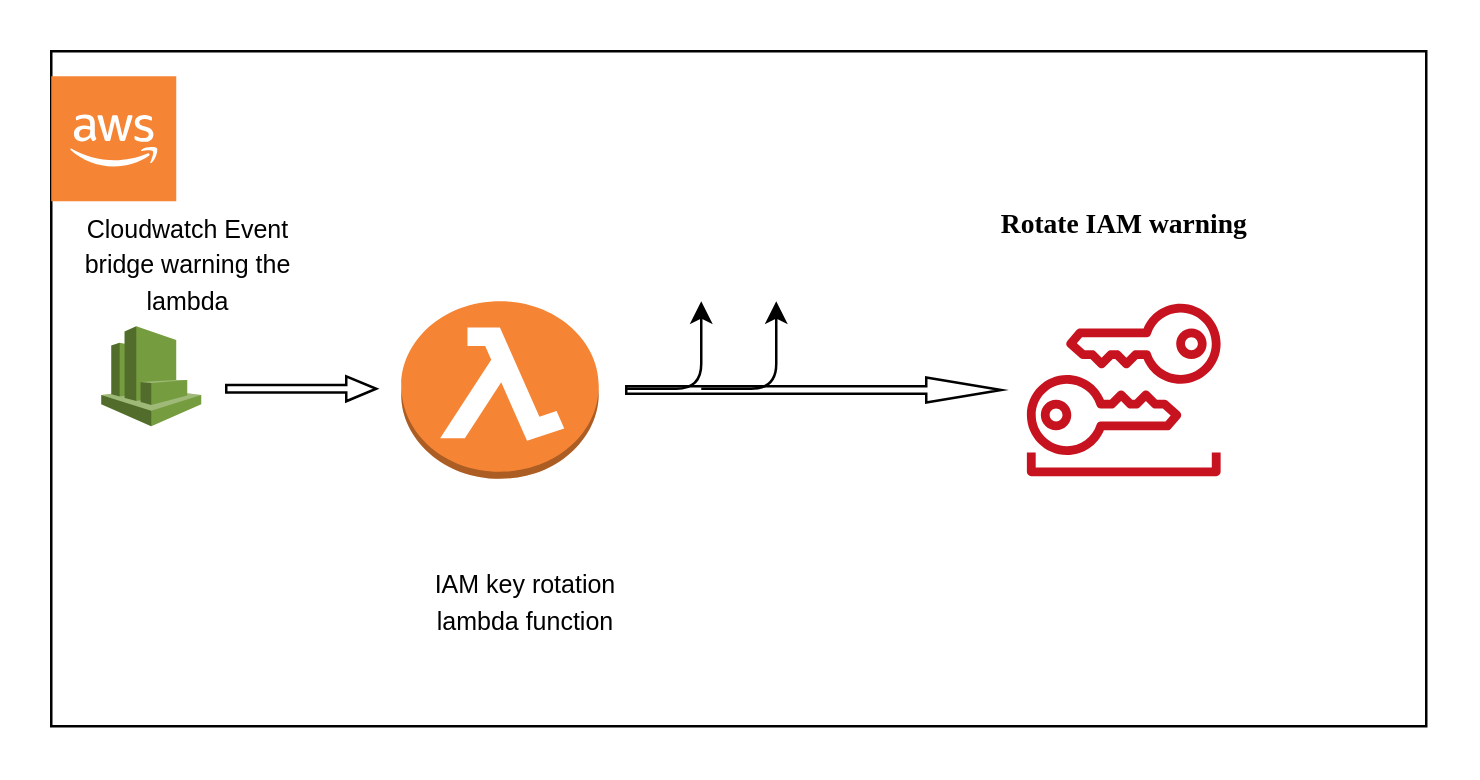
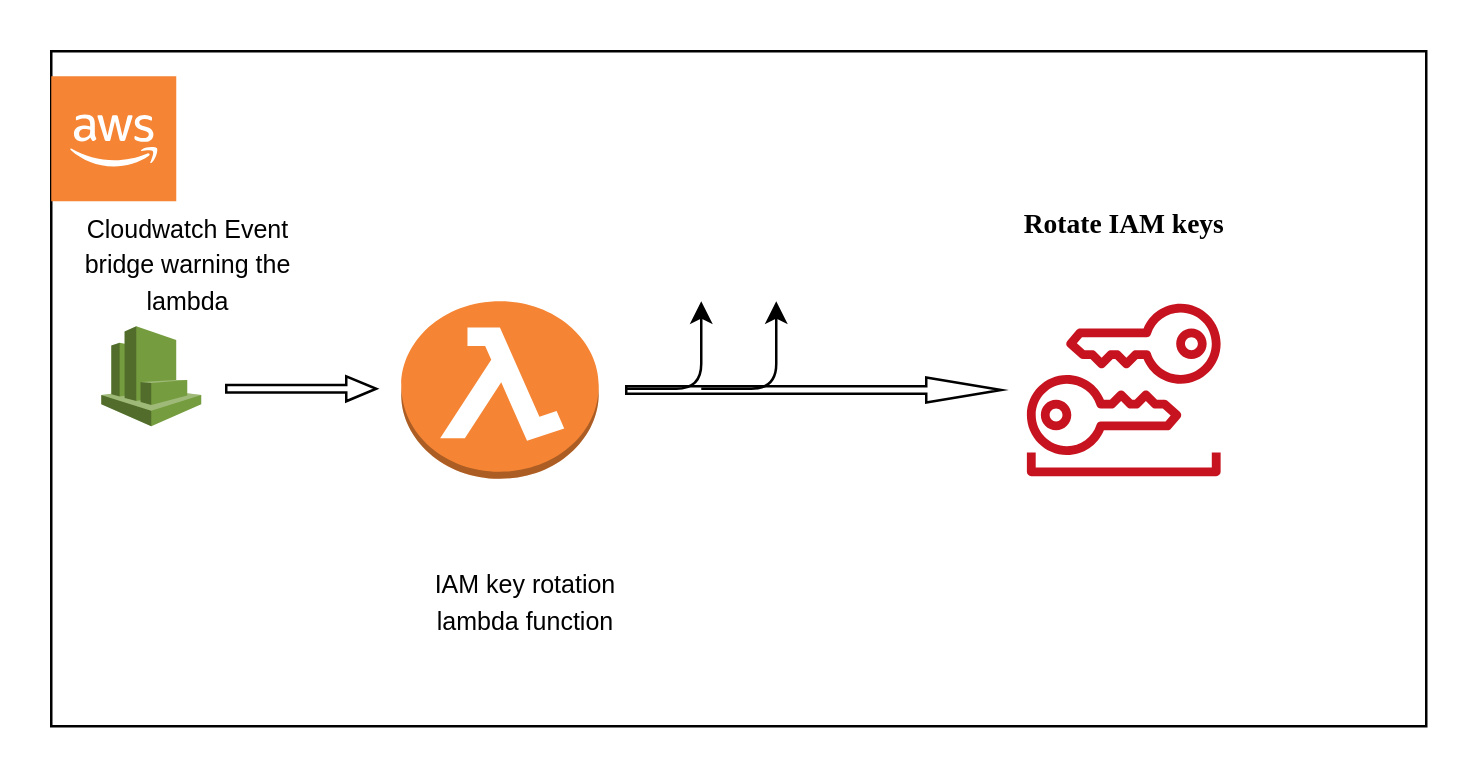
node "Rotate IAM warning": label "Rotate IAM warning" -> "Rotate IAM keys"
